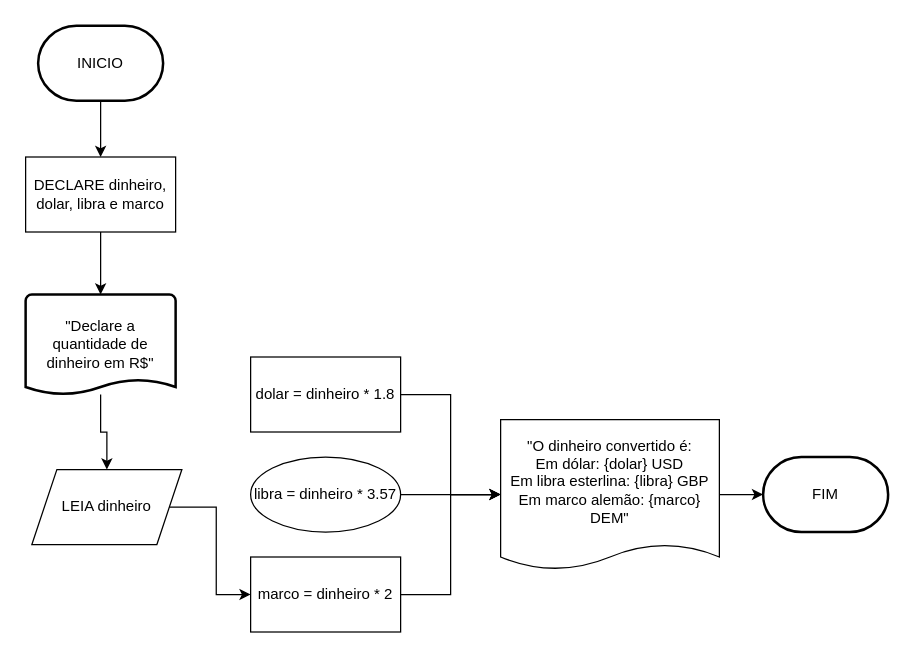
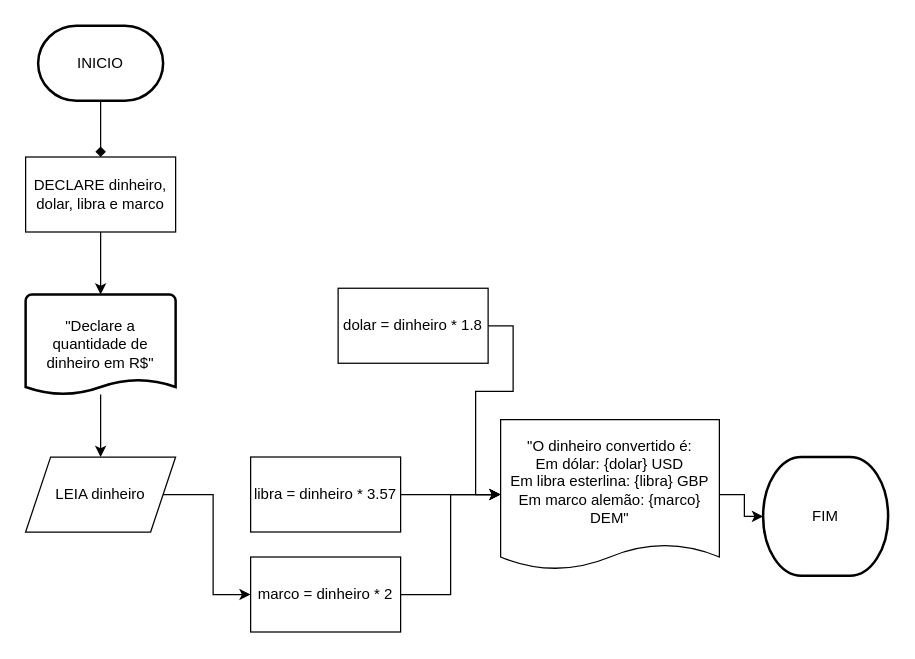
edge "INICIO" -> "DECLARE dinheiro, dolar, libra e marco": arrowhead classic -> diamond
node "dolar = dinheiro * 1.8": moved (326, 394) -> (413, 326)
node "libra = dinheiro * 3.57": shape ellipse -> rectangle
node "FIM": size 125x75 -> 125x119
node "LEIA dinheiro": moved (107, 507) -> (101, 494)
